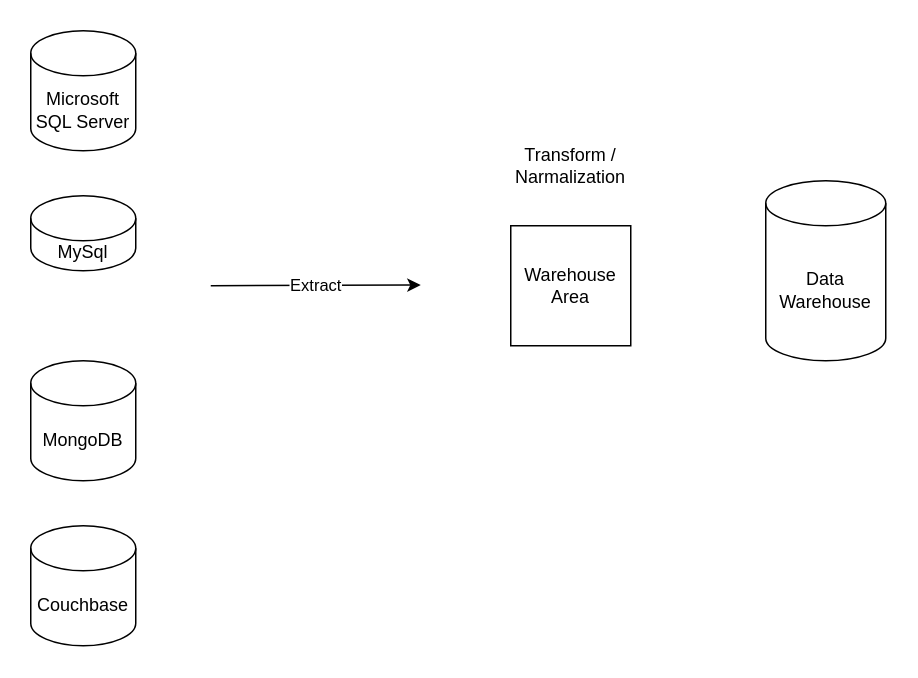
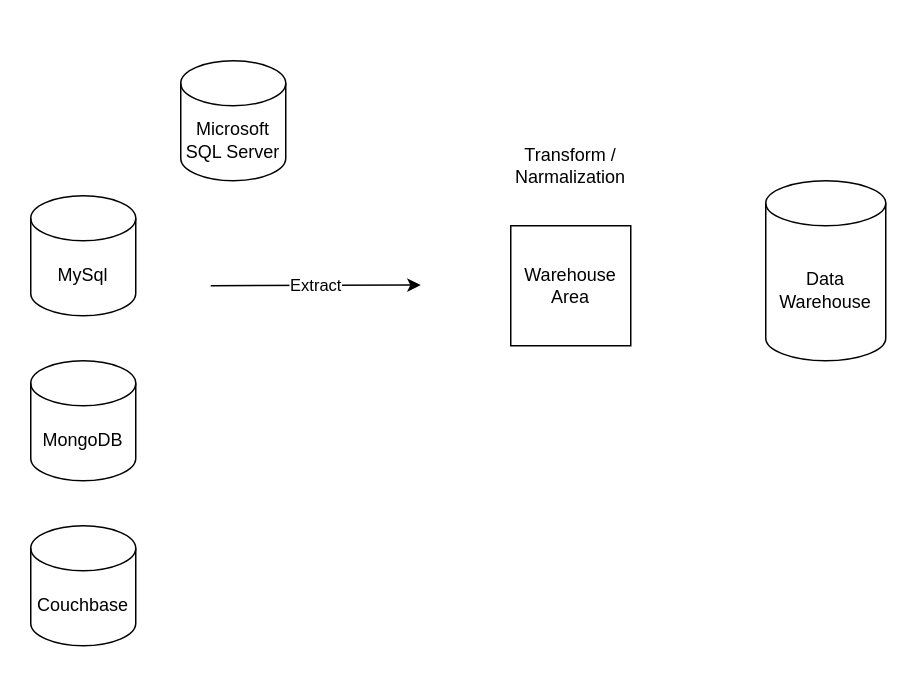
node "Microsoft SQL Server": moved (83, 91) -> (233, 121)
node "MySql": size 105x75 -> 105x120
